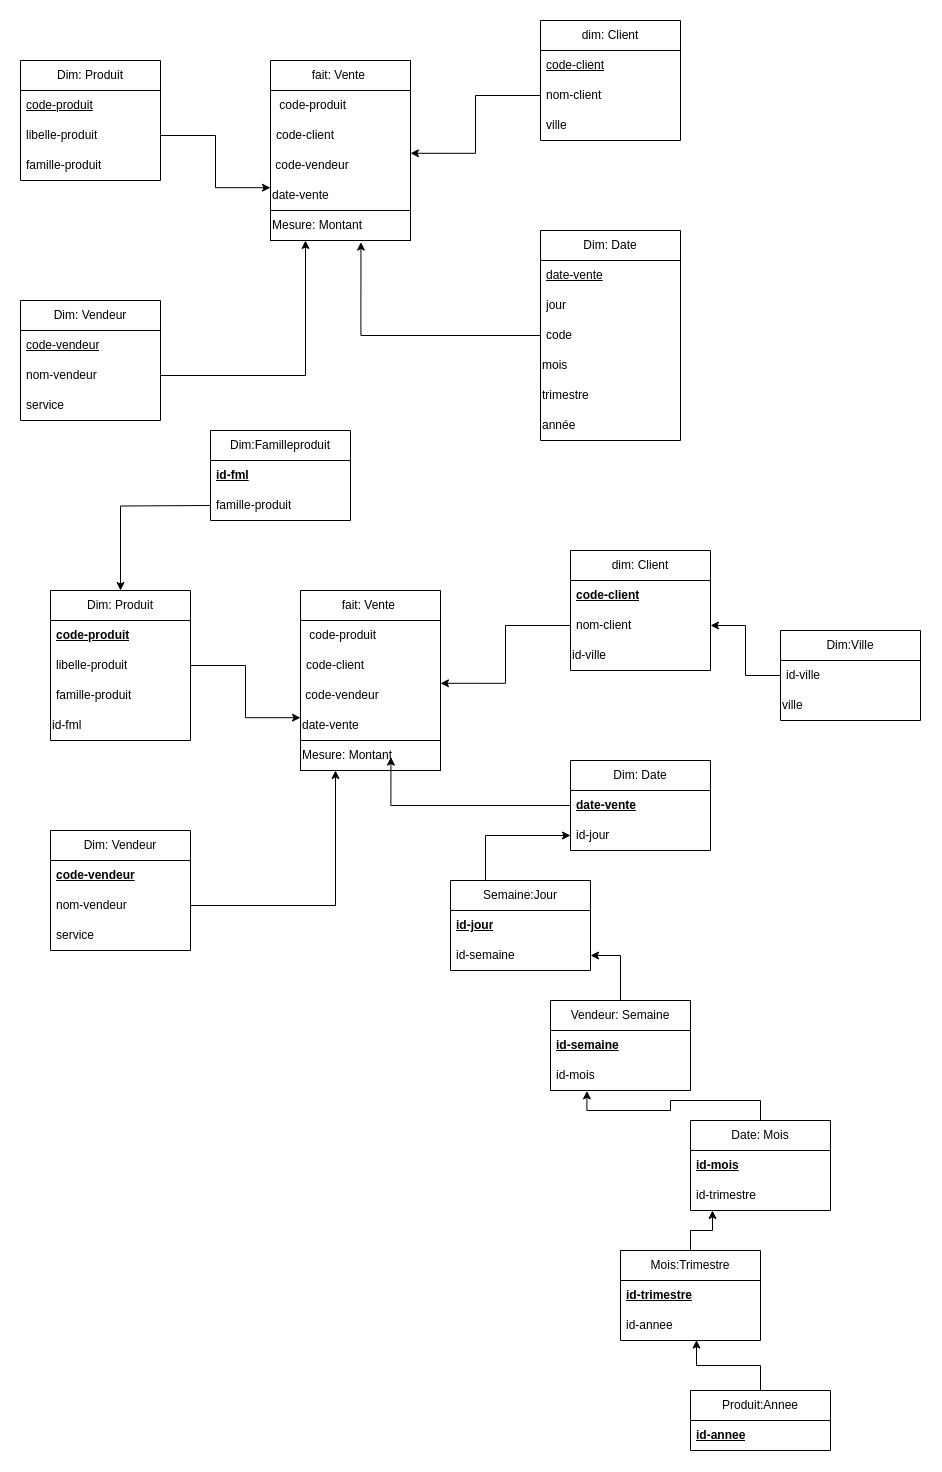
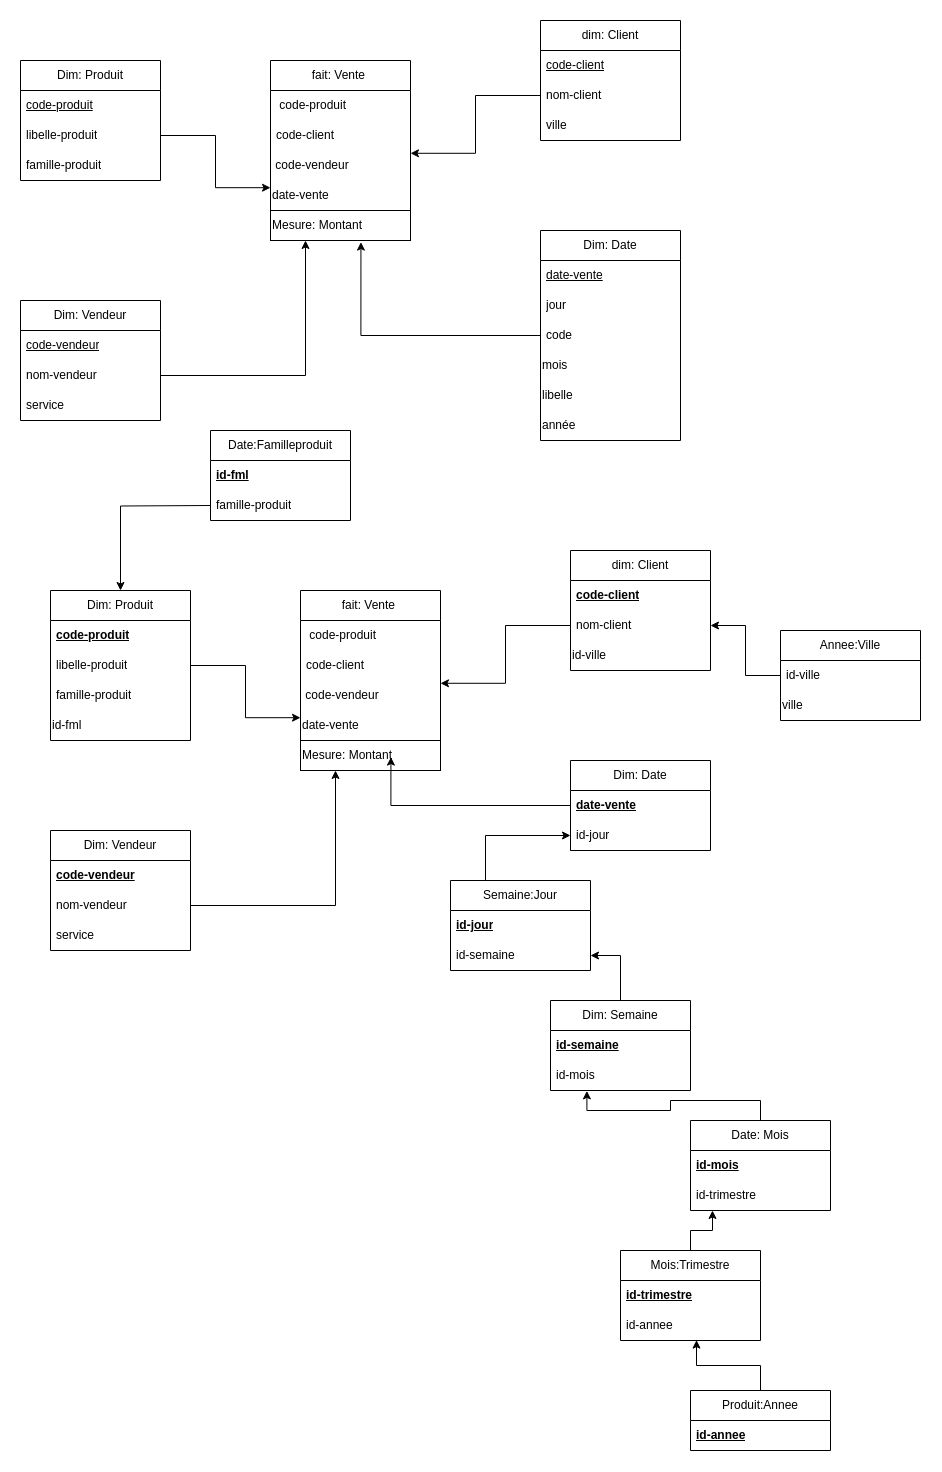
node "trimestre": label "trimestre" -> "libelle"
node "Dim:Familleproduit": label "Dim:Familleproduit" -> "Date:Familleproduit"
node "Dim:Ville": label "Dim:Ville" -> "Annee:Ville"
node "Vendeur: Semaine": label "Vendeur: Semaine" -> "Dim: Semaine"
